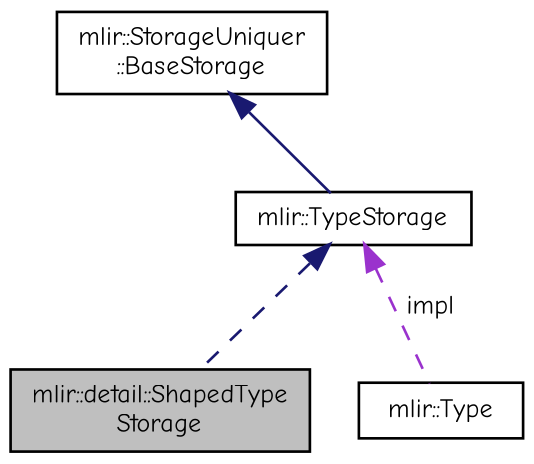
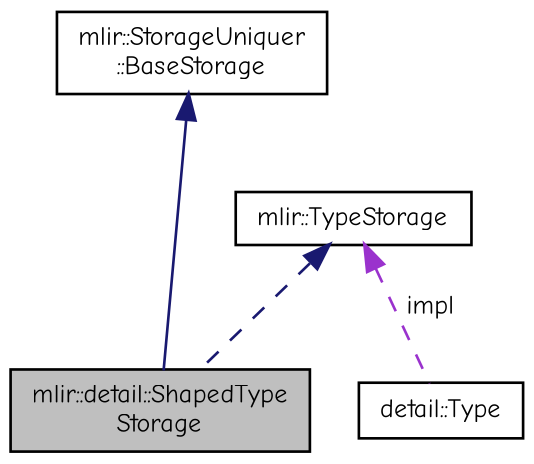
edge "mlir::TypeStorage" -> "mlir::StorageUniquer ::BaseStorage": now "mlir::detail::ShapedType Storage" -> "mlir::StorageUniquer ::BaseStorage"
node "mlir::Type": label "mlir::Type" -> "detail::Type"
